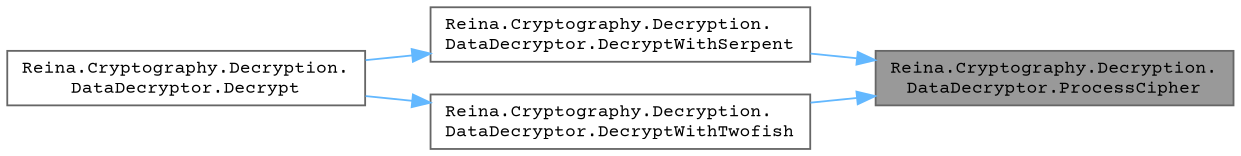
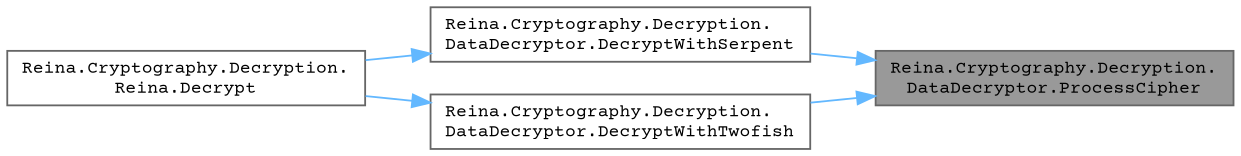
node "Reina.Cryptography.Decryption. DataDecryptor.Decrypt": label "Reina.Cryptography.Decryption. DataDecryptor.Decrypt" -> "Reina.Cryptography.Decryption. Reina.Decrypt"
